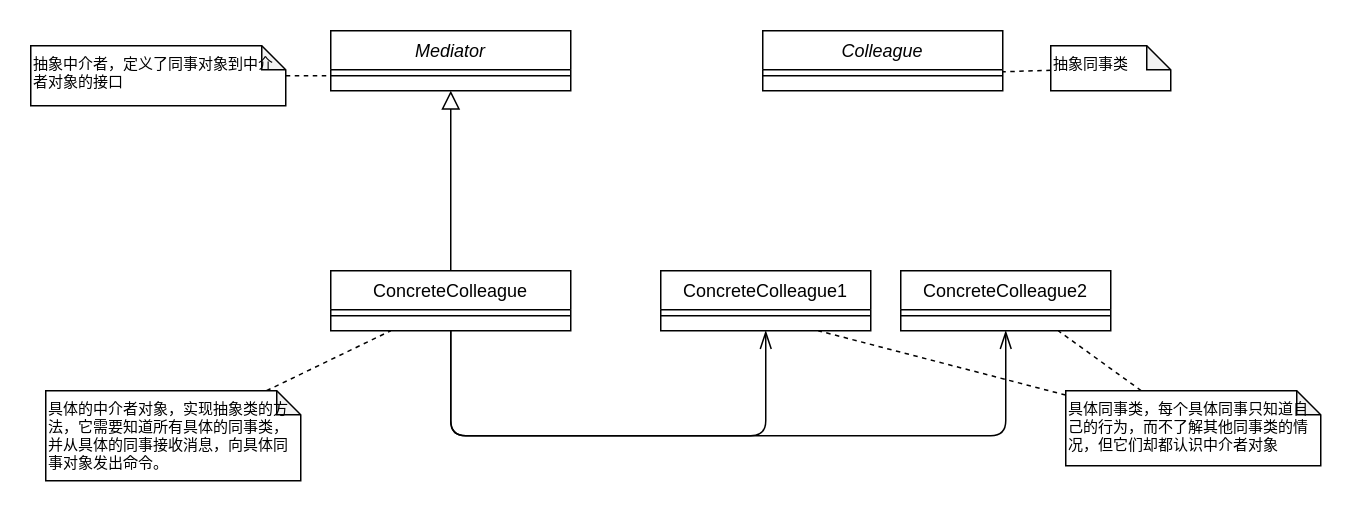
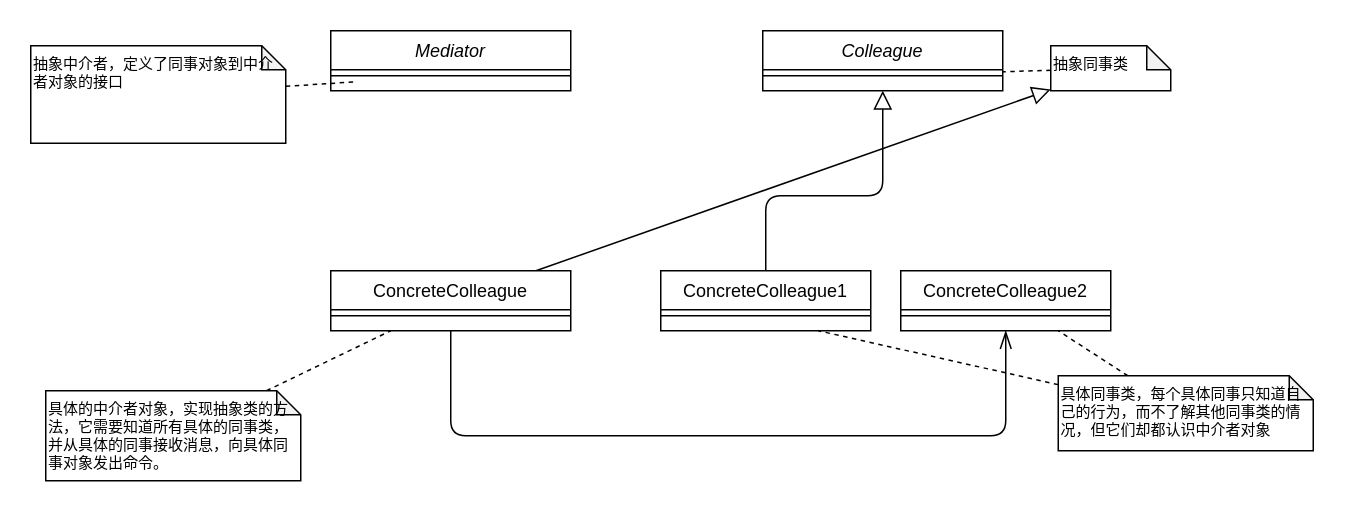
node "抽象中介者，定义了同事对象到中介者对象的接口": size 255x60 -> 255x98
edge "ConcreteColleague" -> "Mediator": now "ConcreteColleague" -> "抽象同事类"
edge "ConcreteColleague1" -> "Colleague": added
edge "ConcreteColleague" -> "ConcreteColleague1": removed
node "具体同事类，每个具体同事只知道自己的行为，而不了解其他同事类的情况，但它们却都认识中介者对象": moved (1193, 428) -> (1186, 413)
